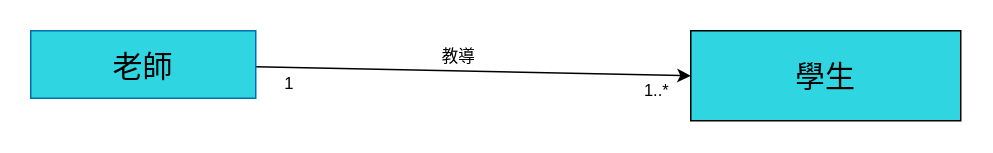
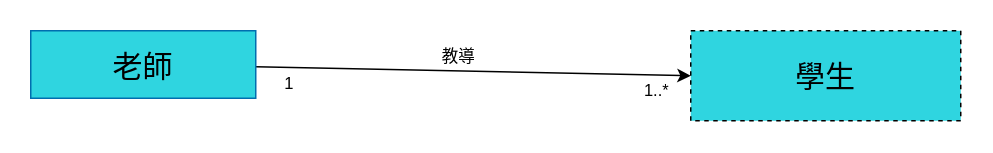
node "學生": style solid -> dashed
